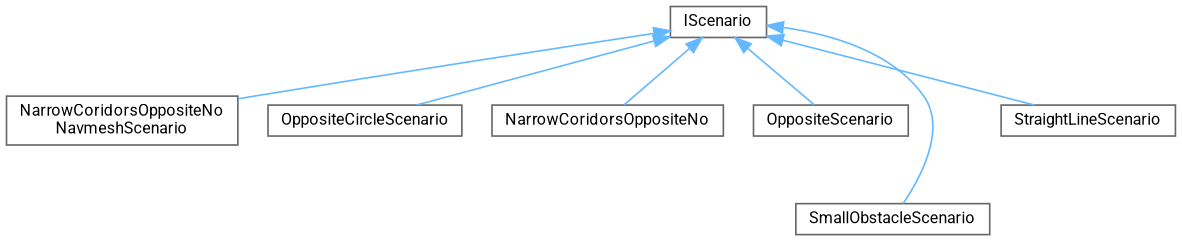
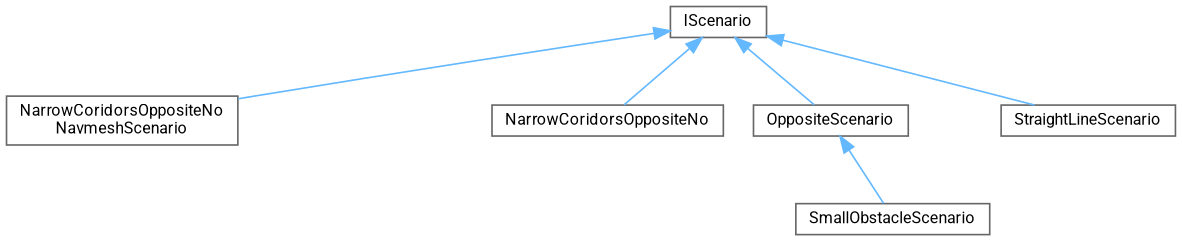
edge "SmallObstacleScenario" -> "IScenario": now "SmallObstacleScenario" -> "OppositeScenario"
node "OppositeCircleScenario": removed
